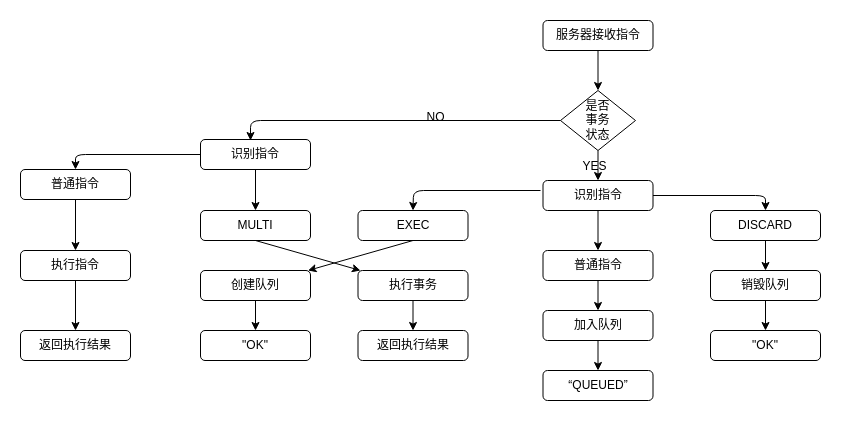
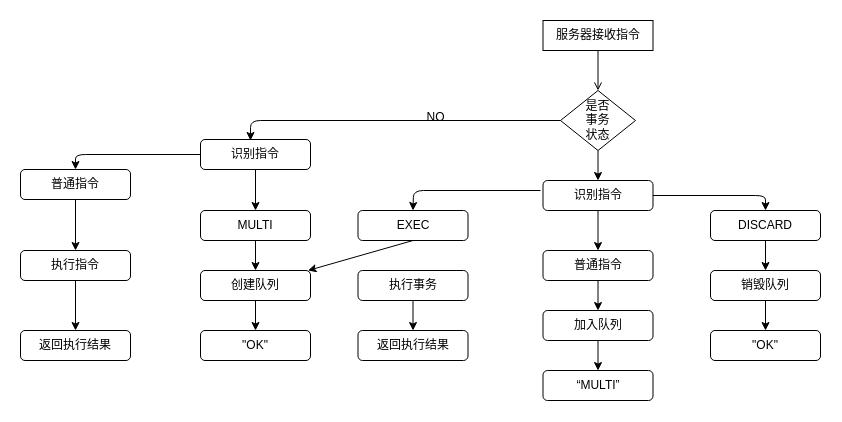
node "服务器接收指令": shape rounded rectangle -> rectangle
edge "服务器接收指令" -> "是否 事务 状态": arrowhead classic -> open
node "YES": removed
edge "MULTI" -> "执行事务": now "MULTI" -> "创建队列"
node "“QUEUED”": label "“QUEUED”" -> "“MULTI”"
